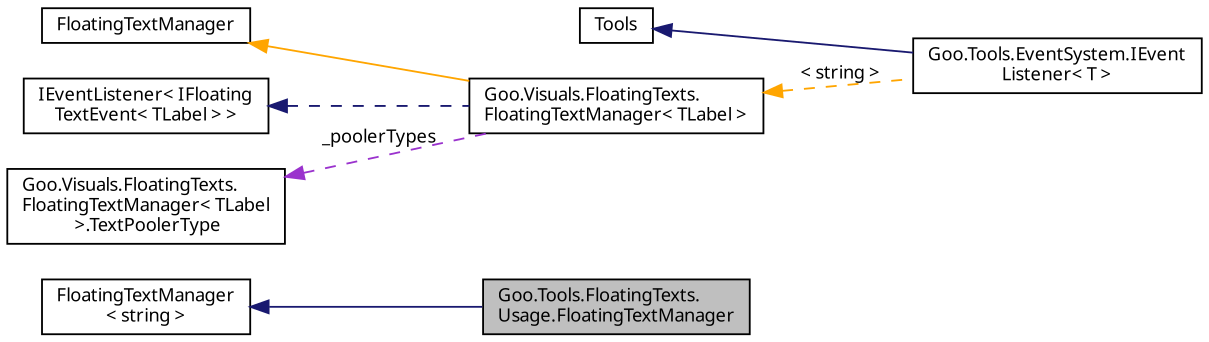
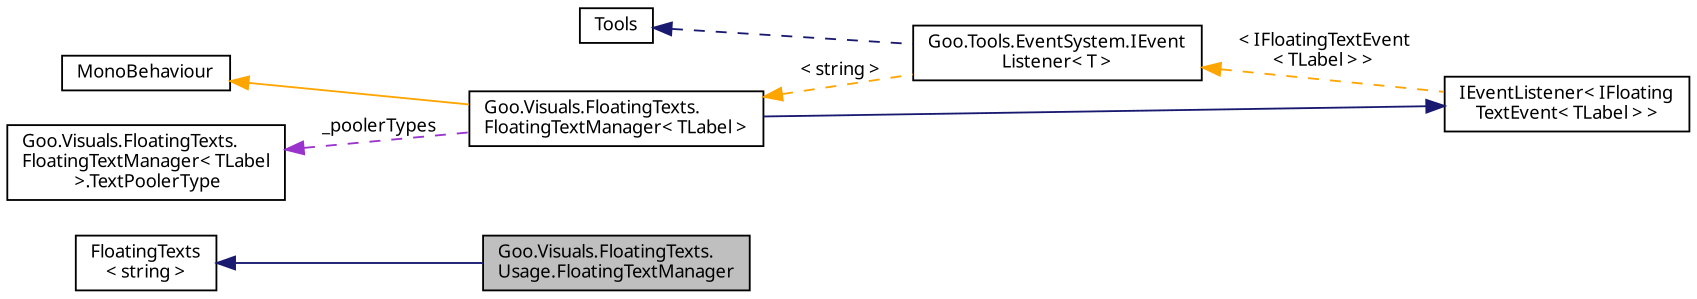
node "FloatingTextManager": label "FloatingTextManager" -> "MonoBehaviour"
edge "Goo.Tools.EventSystem.IEvent Listener< T >" -> "Tools": style solid -> dashed
edge "IEventListener< IFloating TextEvent< TLabel > >" -> "Goo.Tools.EventSystem.IEvent Listener< T >": added, label "< IFloatingTextEvent < TLabel > >"
edge "Goo.Visuals.FloatingTexts. FloatingTextManager< TLabel >" -> "IEventListener< IFloating TextEvent< TLabel > >": style dashed -> solid
node "FloatingTextManager < string >": label "FloatingTextManager < string >" -> "FloatingTexts < string >"
node "Goo.Tools.FloatingTexts. Usage.FloatingTextManager": label "Goo.Tools.FloatingTexts. Usage.FloatingTextManager" -> "Goo.Visuals.FloatingTexts. Usage.FloatingTextManager"
